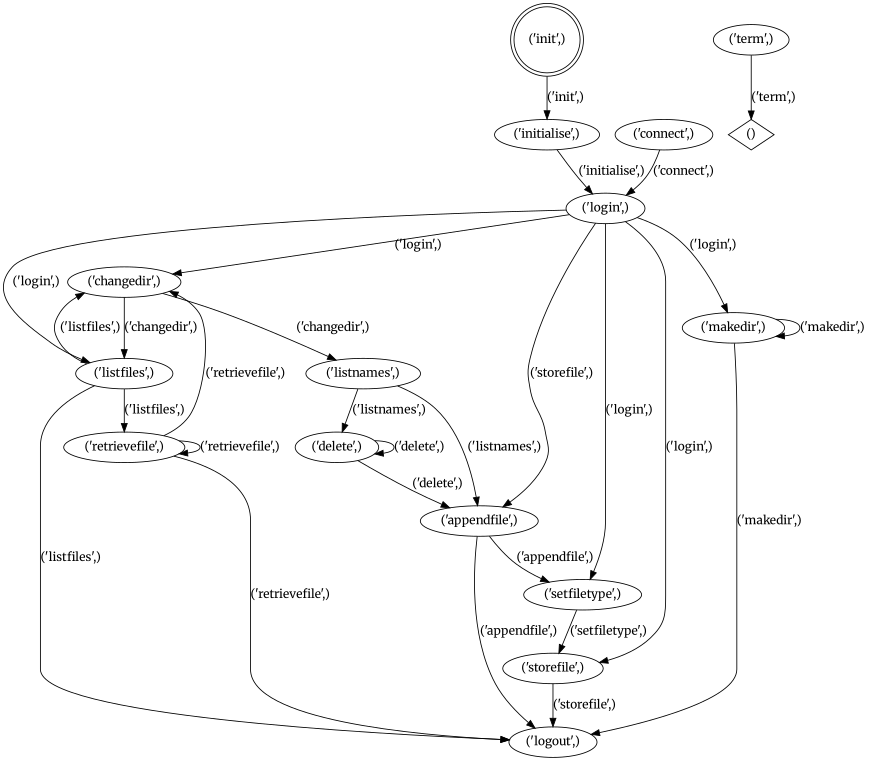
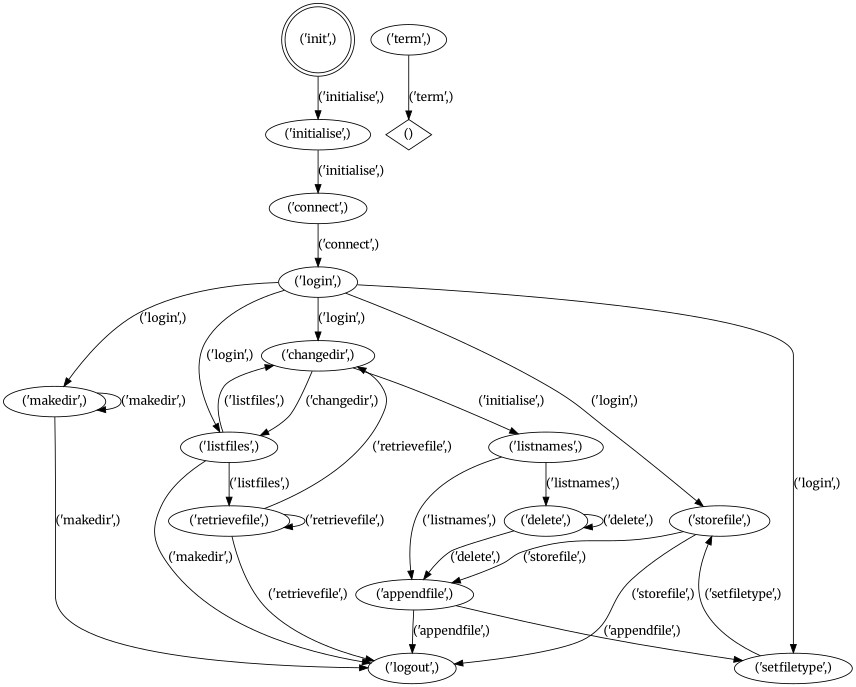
edge "('init',)" -> "('initialise',)": label "('init',)" -> "('initialise',)"
edge "('initialise',)" -> "('login',)": now "('initialise',)" -> "('connect',)"
edge "('changedir',)" -> "('listnames',)": label "('changedir',)" -> "('initialise',)"
edge "('login',)" -> "('appendfile',)": now "('storefile',)" -> "('appendfile',)"
edge "('listfiles',)" -> "('logout',)": label "('listfiles',)" -> "('makedir',)"
